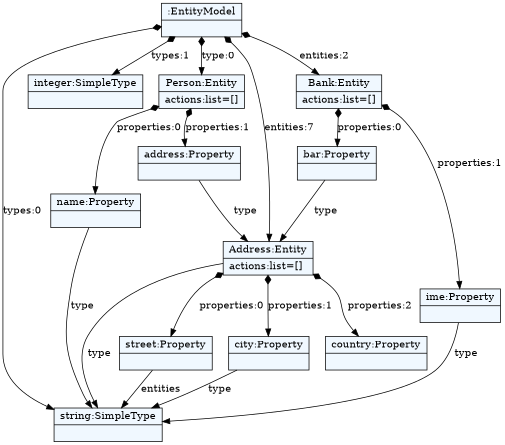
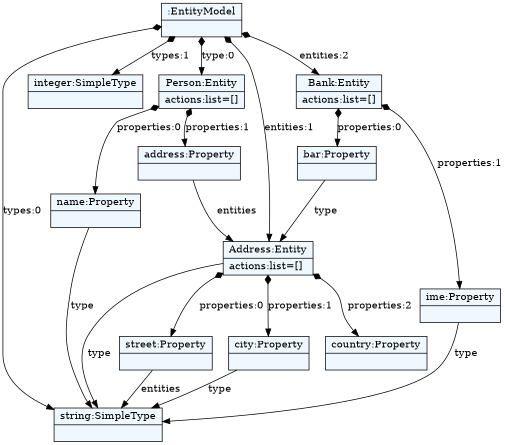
edge ":EntityModel" -- "Address:Entity": label "entities:7" -> "entities:1"
edge "address:Property" -- "Address:Entity": label "type" -> "entities"
